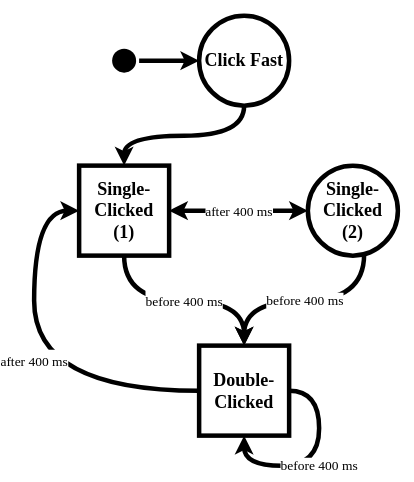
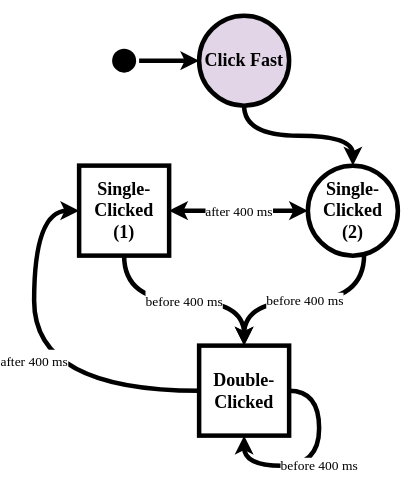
node "Click Fast": fillcolor #ffffff -> #e1d5e7
edge "Click Fast" -> "Single-Clicked (1)": now "Click Fast" -> "Single-Clicked (2)"
